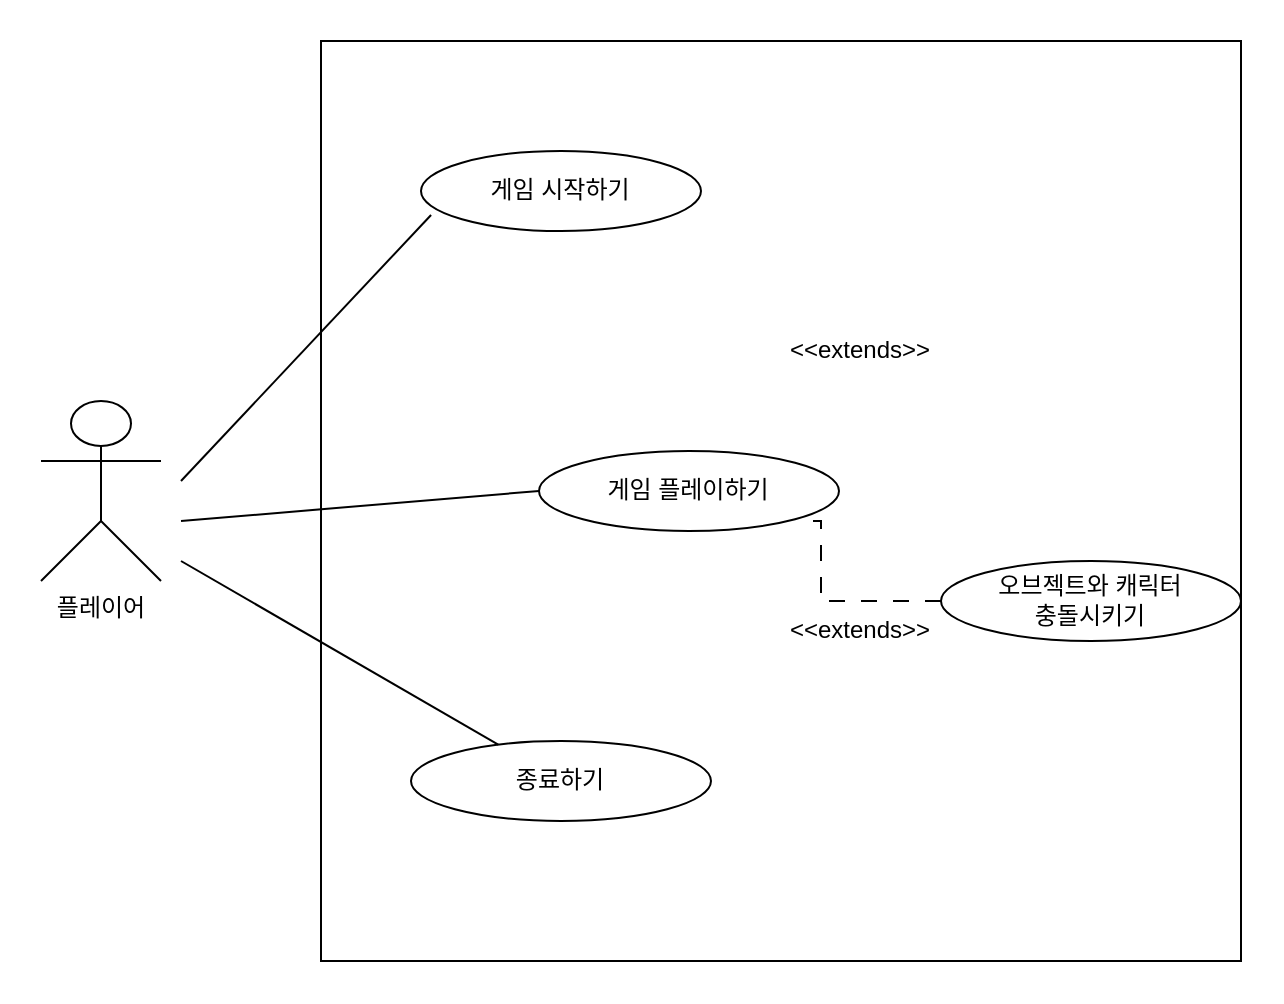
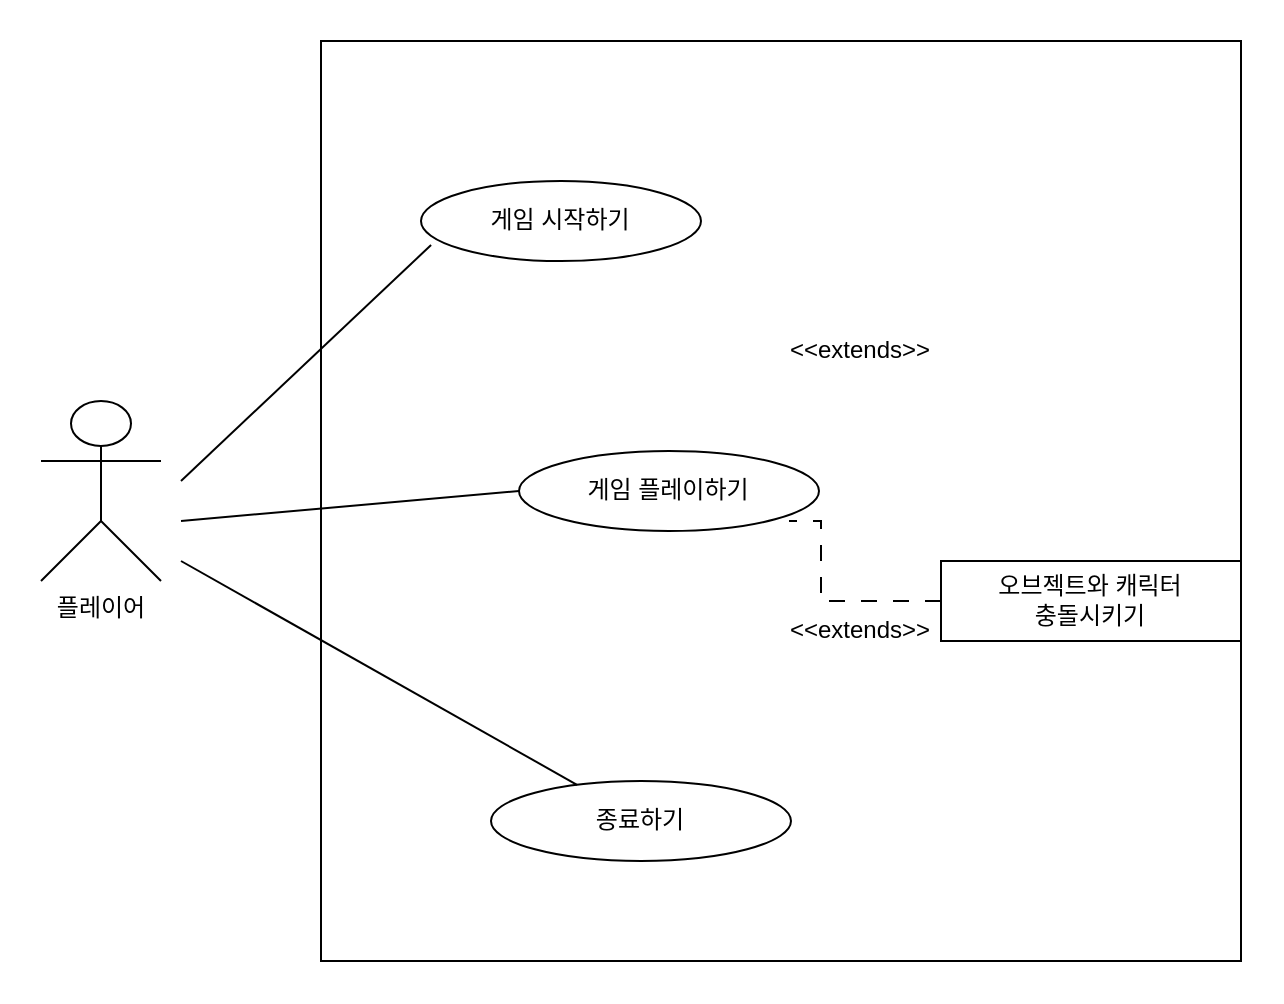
node "게임 시작하기": moved (561, 191) -> (561, 221)
node "게임 플레이하기": moved (689, 491) -> (669, 491)
node "오브젝트와 캐릭터 충돌시키기": shape ellipse -> rectangle
node "종료하기": moved (561, 781) -> (641, 821)
